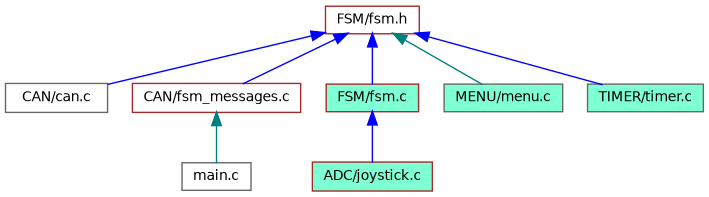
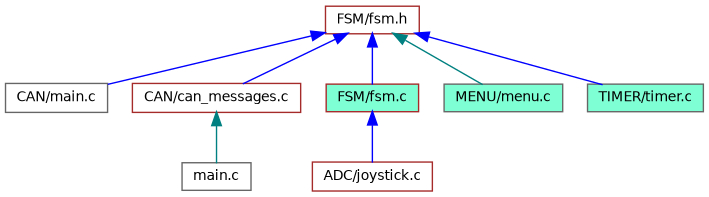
node "CAN/can.c": label "CAN/can.c" -> "CAN/main.c"
node "CAN/fsm_messages.c": label "CAN/fsm_messages.c" -> "CAN/can_messages.c"
node "ADC/joystick.c": fillcolor aquamarine -> white
